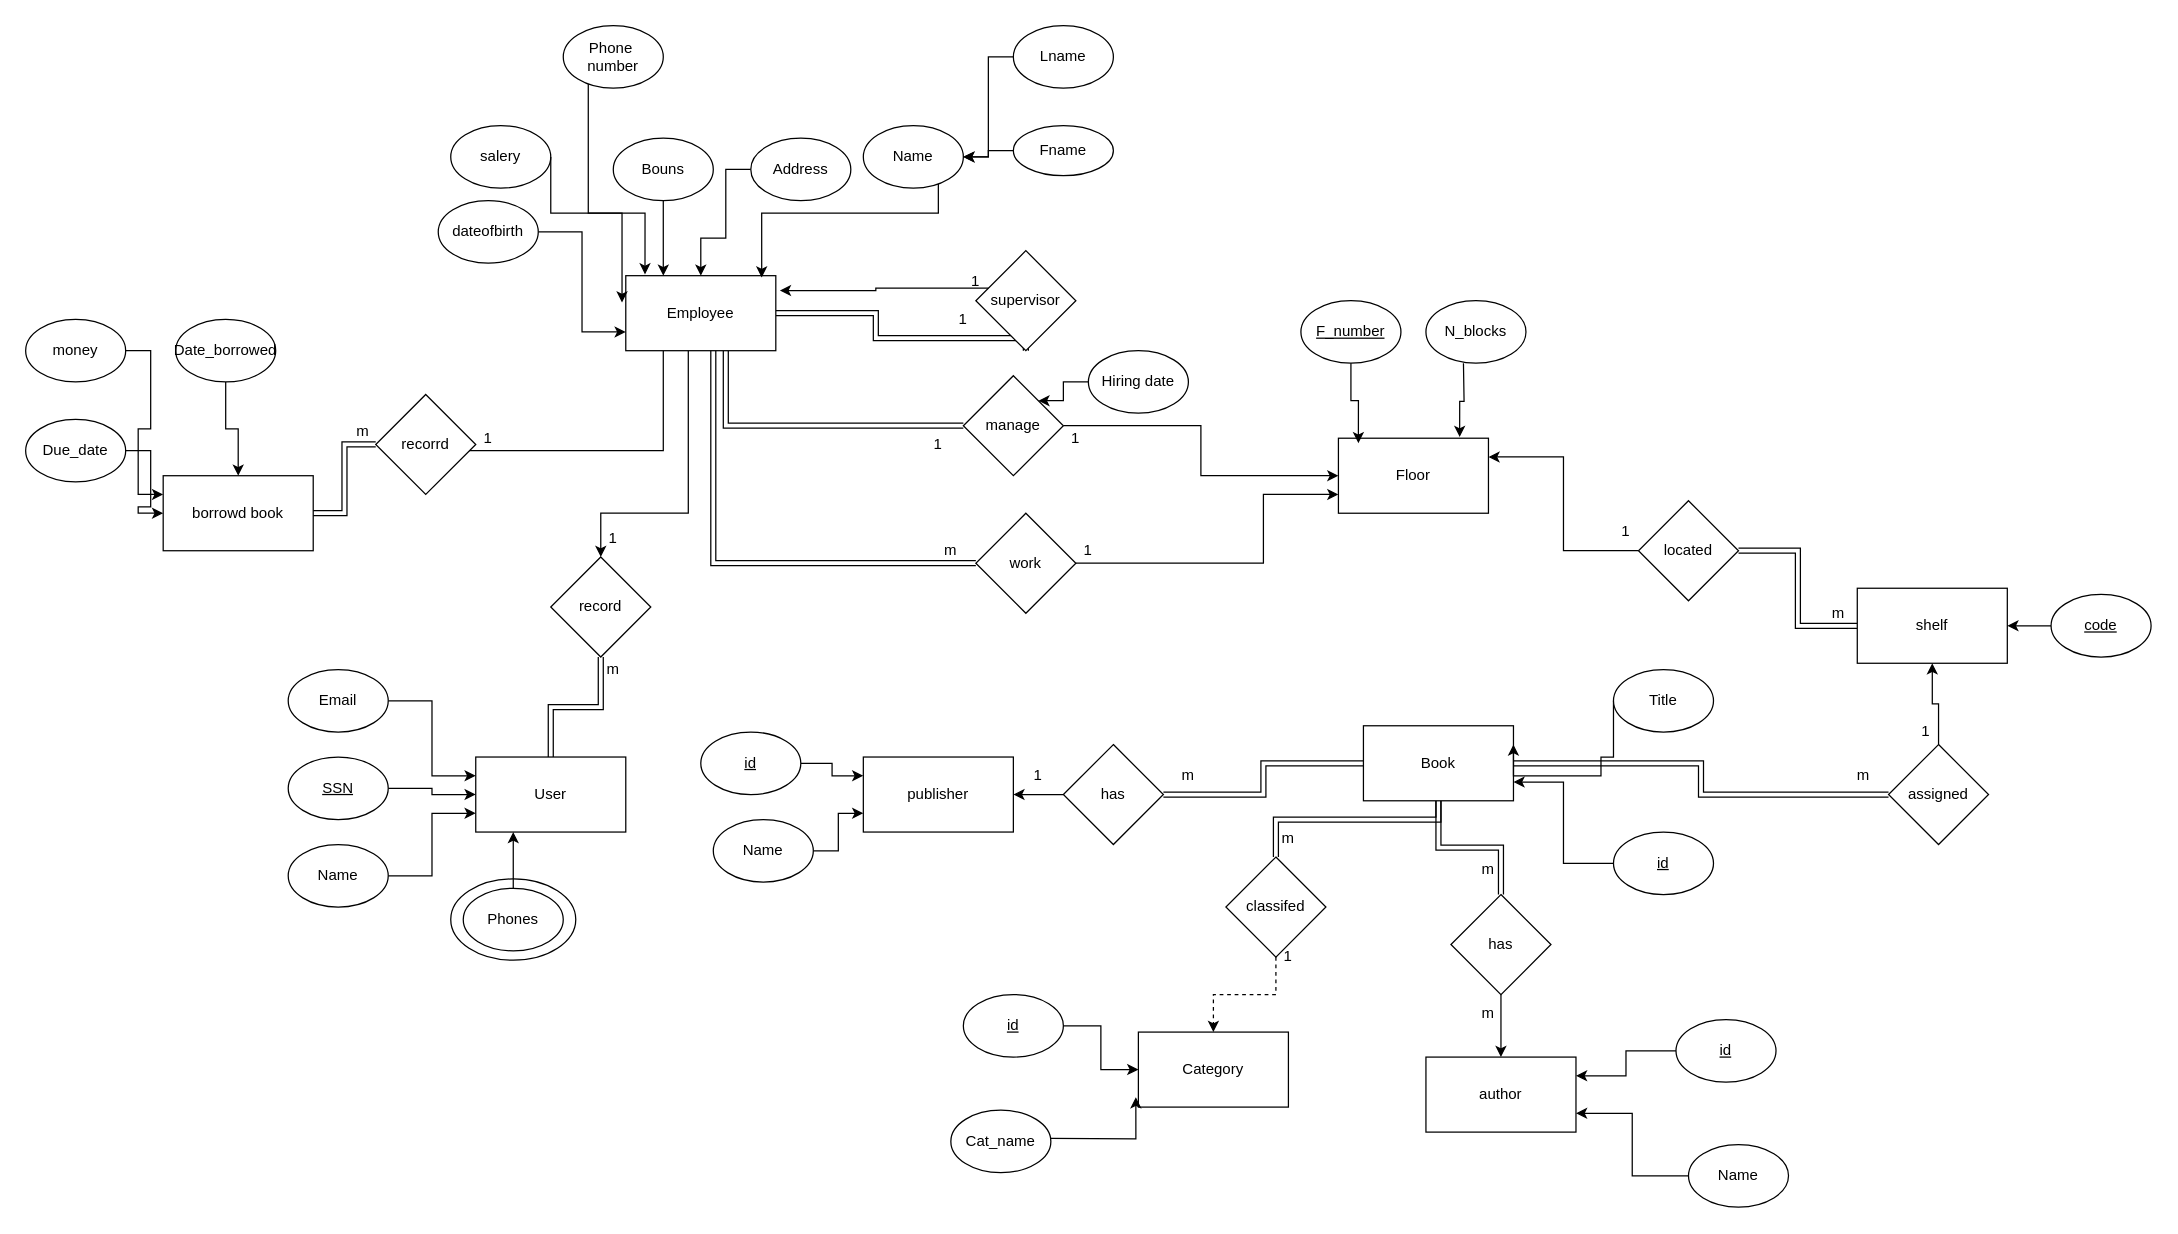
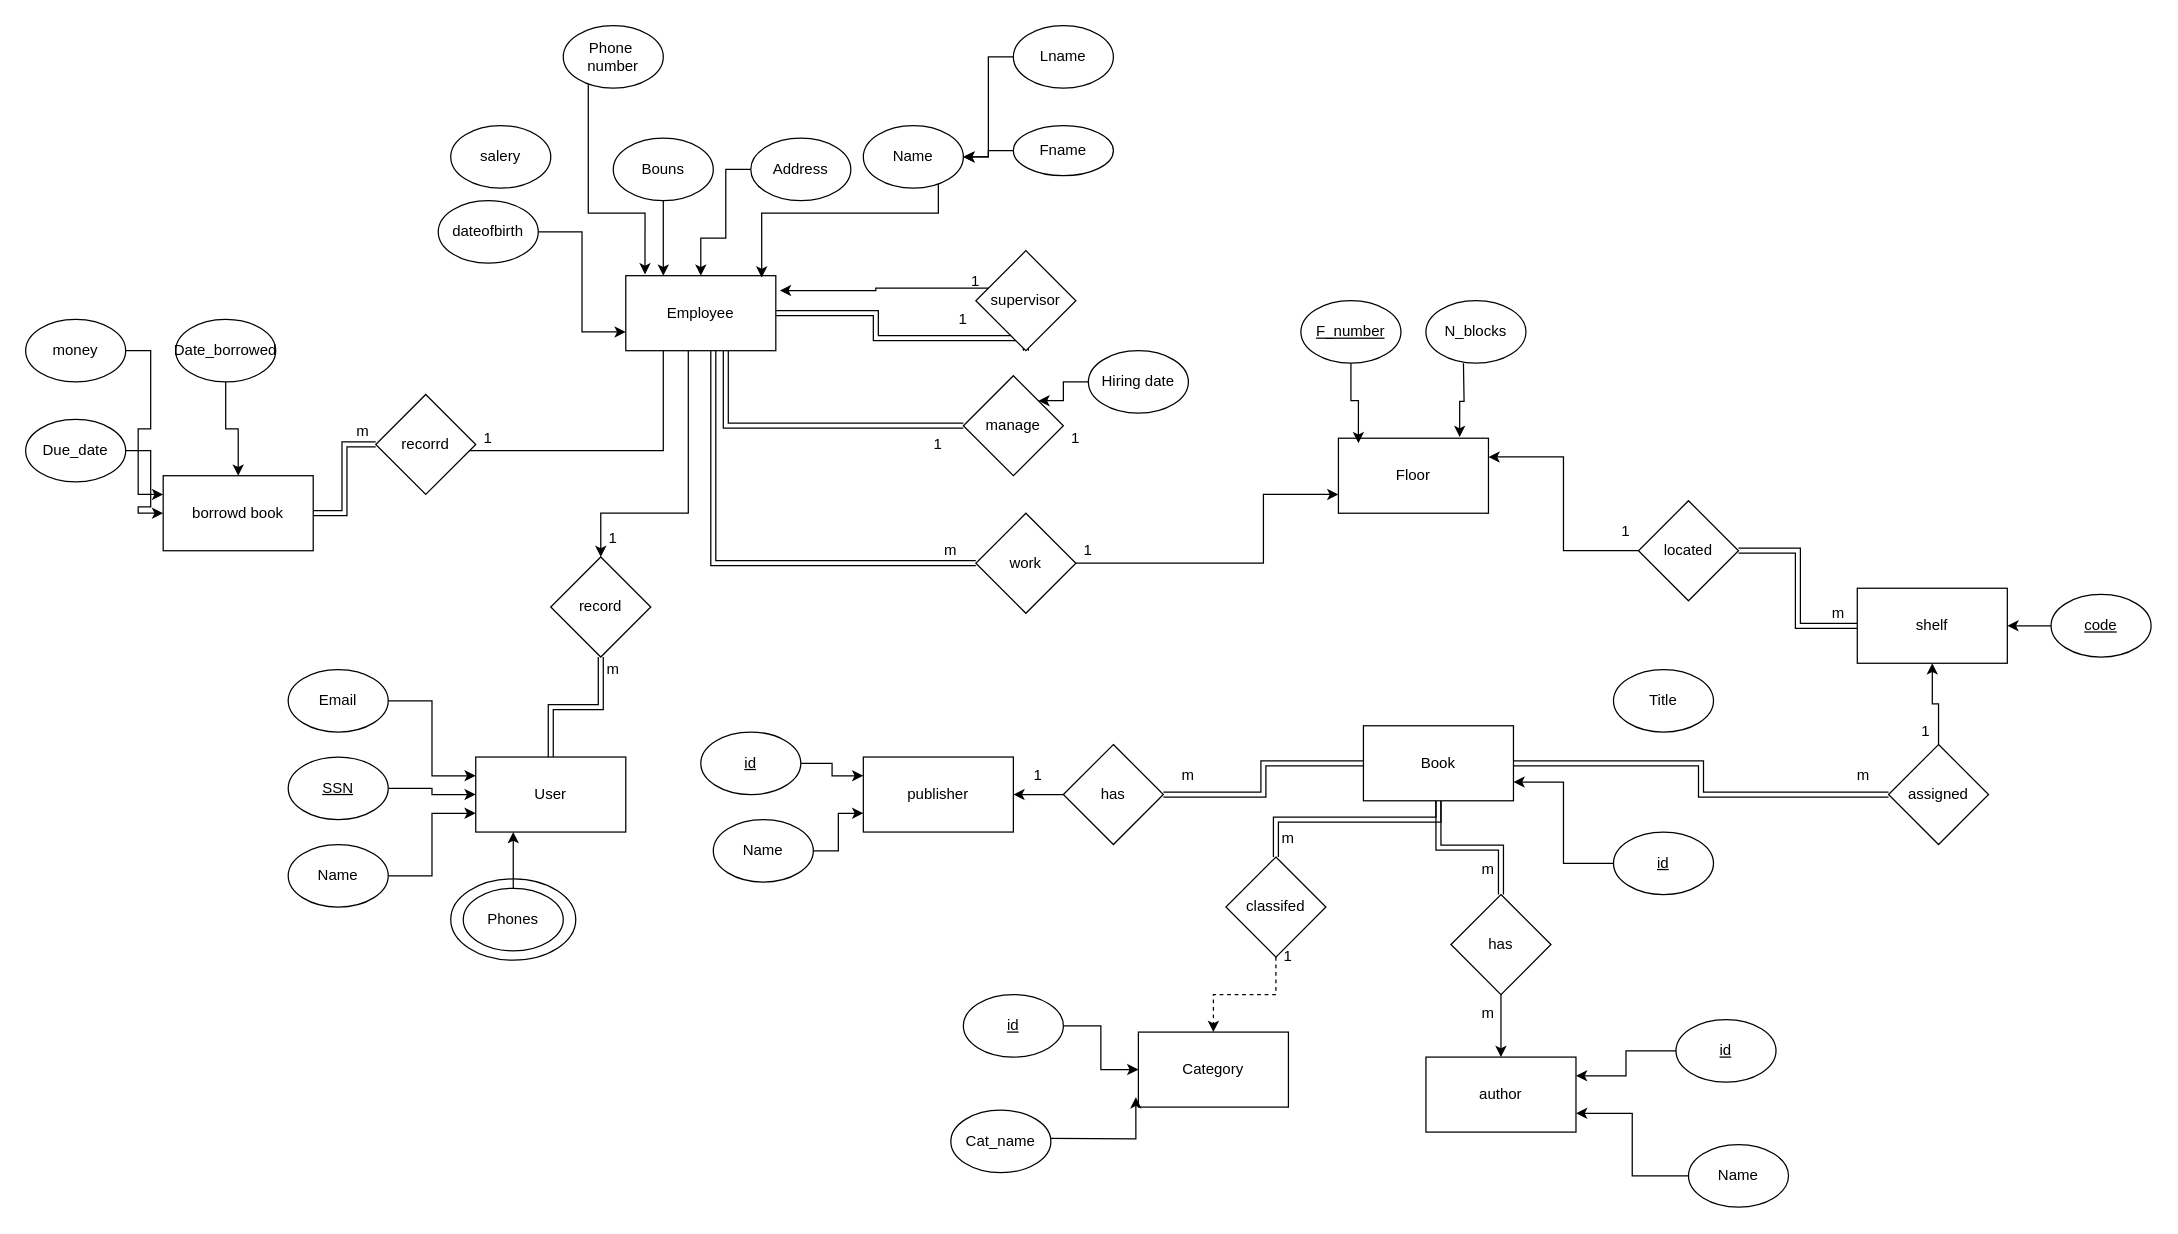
edge "salery" -> "Employee": removed
edge "manage" -> "Floor": removed
edge "Title" -> "Book": removed
